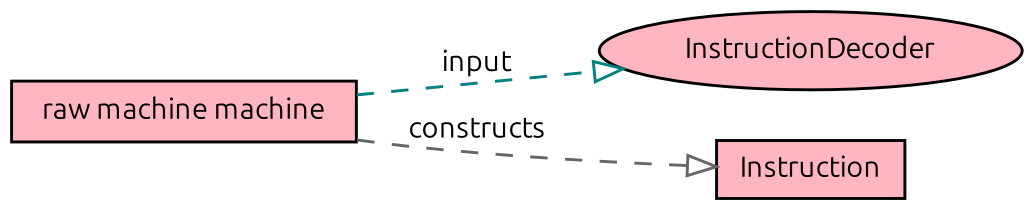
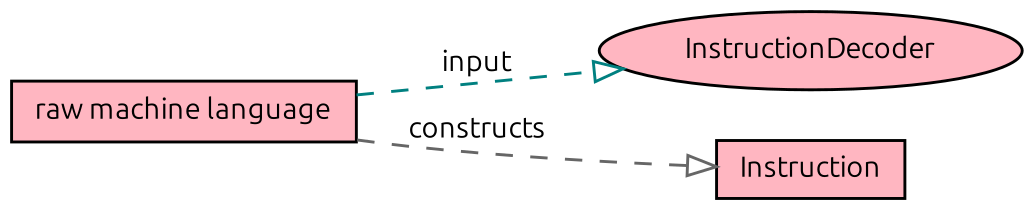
node "raw machine machine": label "raw machine machine" -> "raw machine language"
